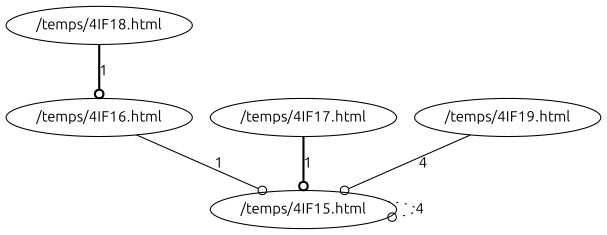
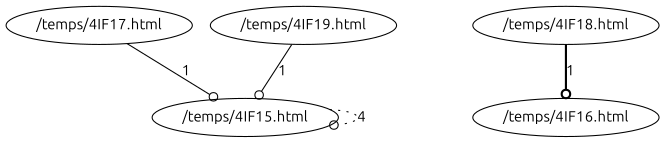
edge "/temps/4IF17.html" -> "/temps/4IF15.html": style bold -> solid
edge "/temps/4IF16.html" -> "/temps/4IF15.html": removed, label "1"
edge "/temps/4IF19.html" -> "/temps/4IF15.html": label "4" -> "1"
